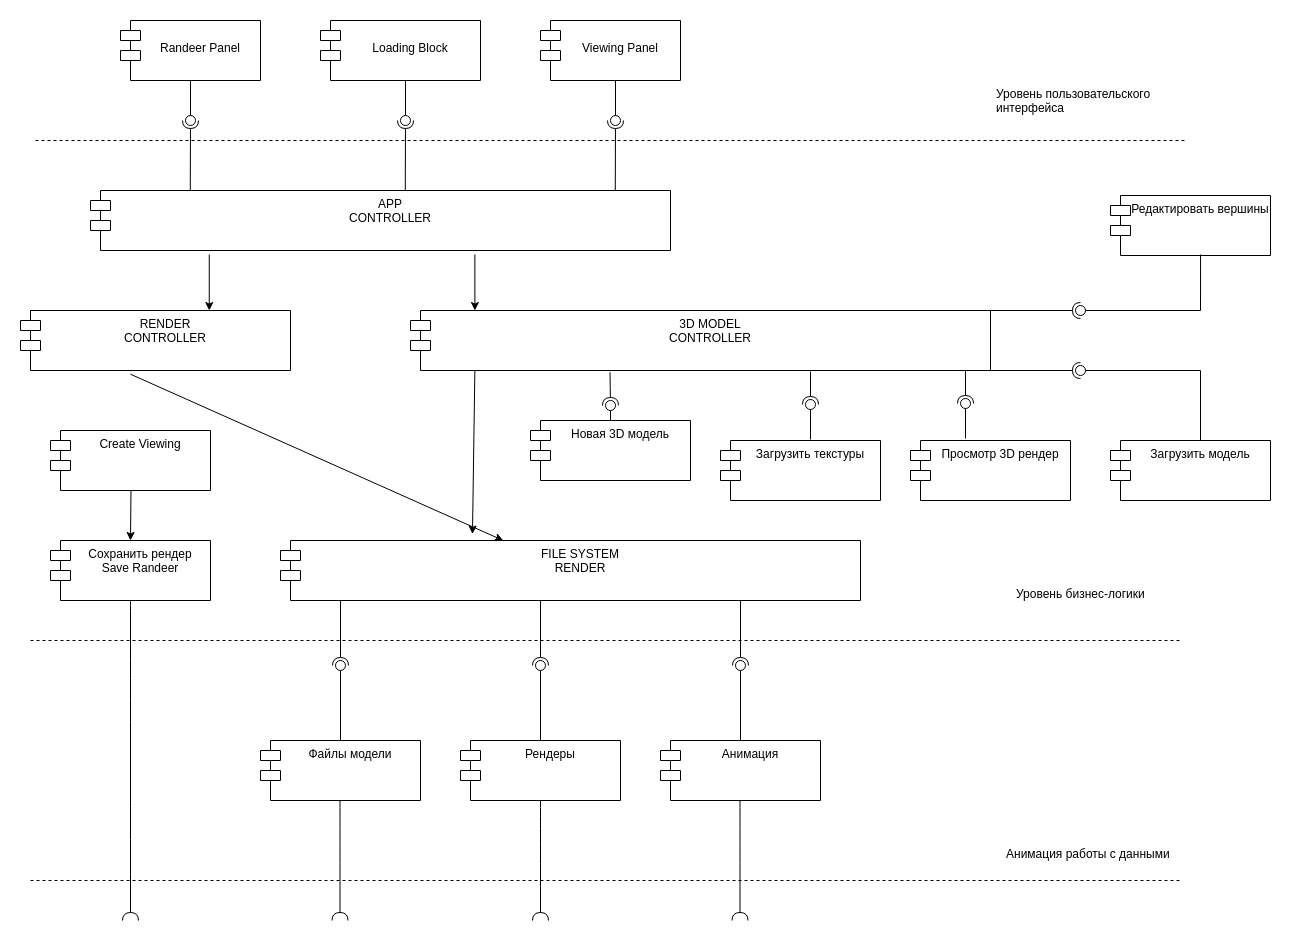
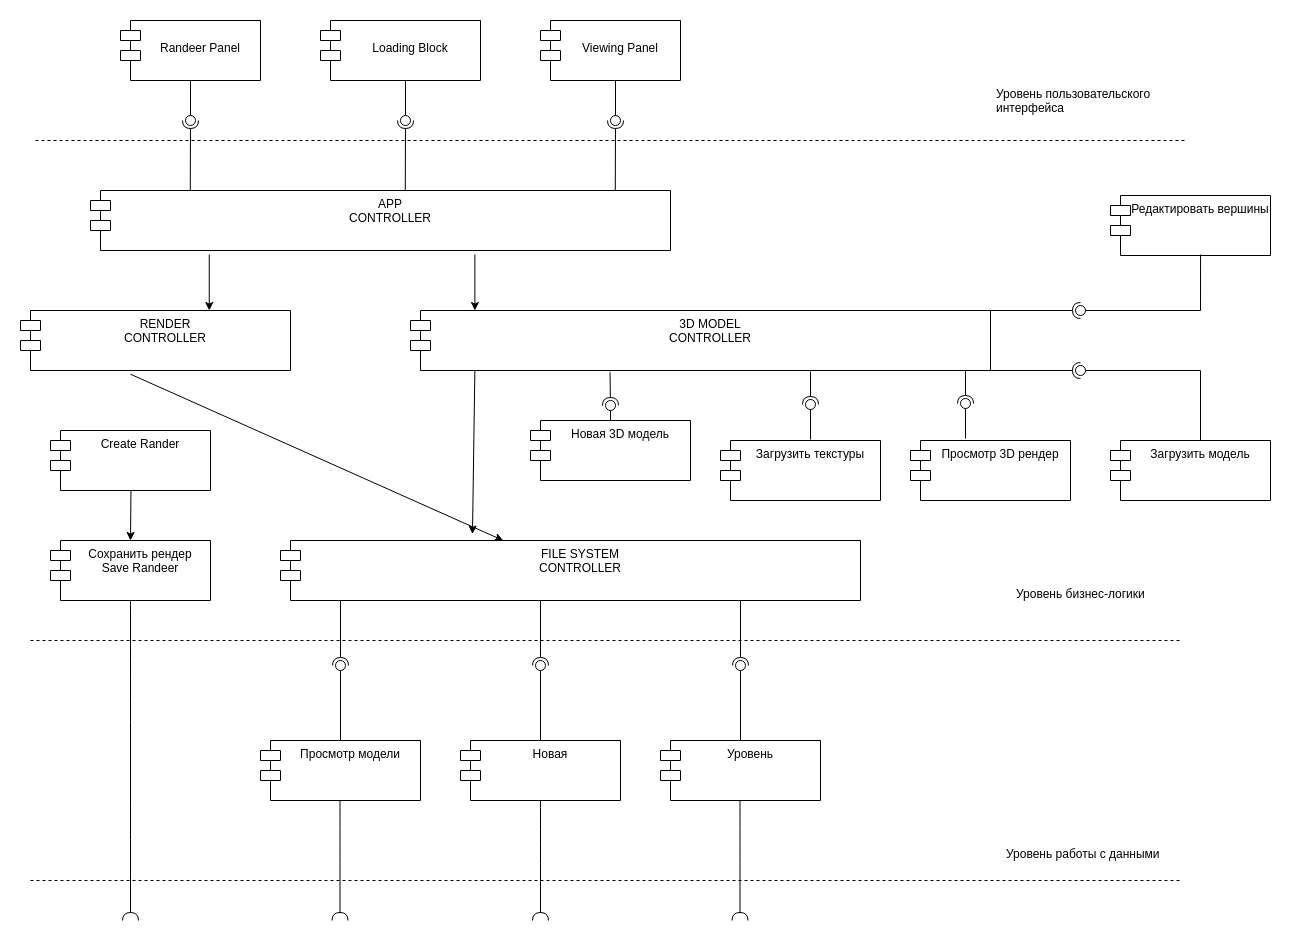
node "Create Viewing": label "Create Viewing" -> "Create Rander"
node "FILE SYSTEM RENDER": label "FILE SYSTEM RENDER" -> "FILE SYSTEM CONTROLLER"
node "Файлы модели": label "Файлы модели" -> "Просмотр модели"
node "Рендеры": label "Рендеры" -> "Новая"
node "Анимация": label "Анимация" -> "Уровень"
node "Анимация работы с данными": label "Анимация работы с данными" -> "Уровень работы с данными"
